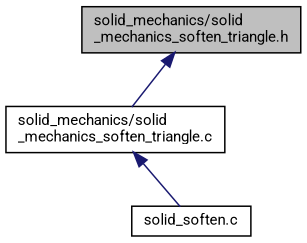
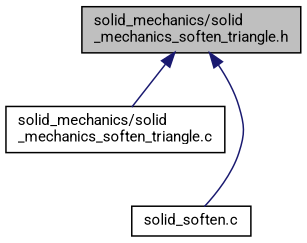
edge "solid_soften.c" -> "solid_mechanics/solid _mechanics_soften_triangle.c": now "solid_soften.c" -> "solid_mechanics/solid _mechanics_soften_triangle.h"
